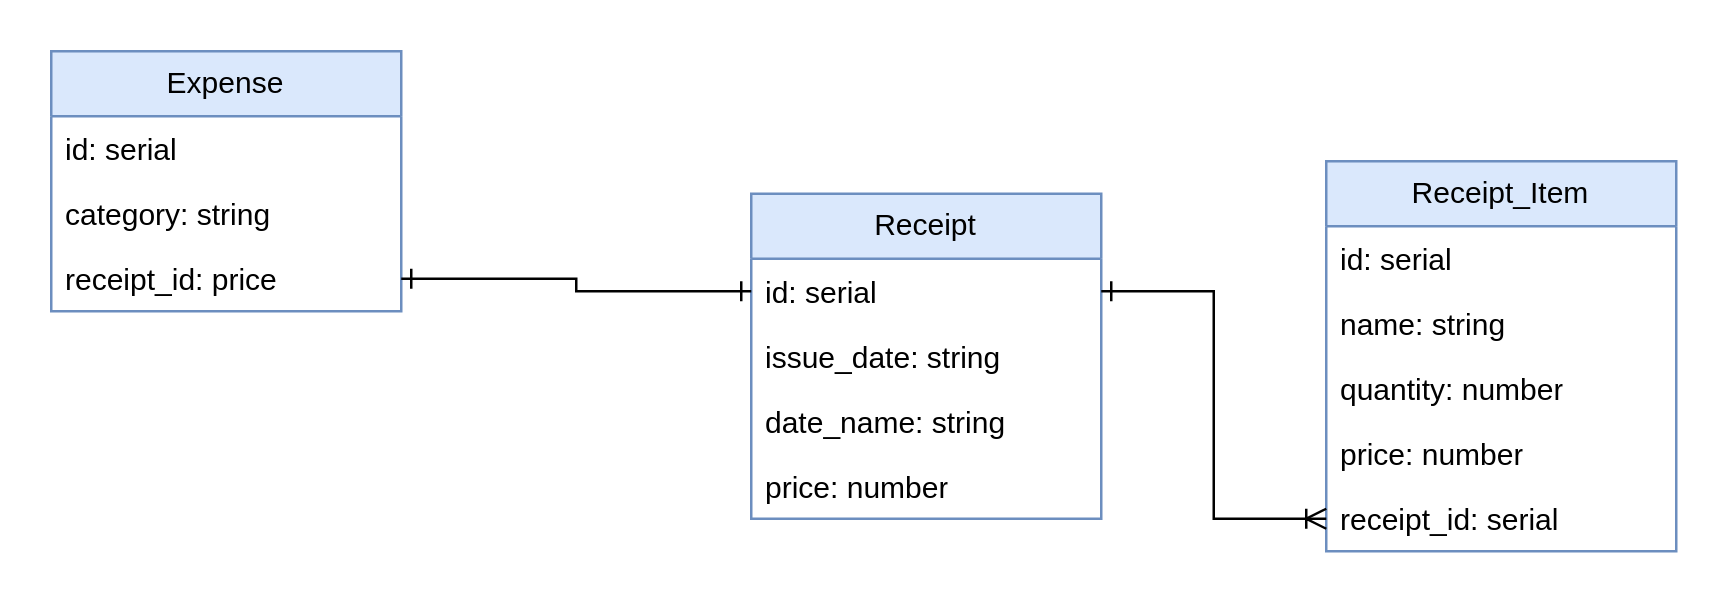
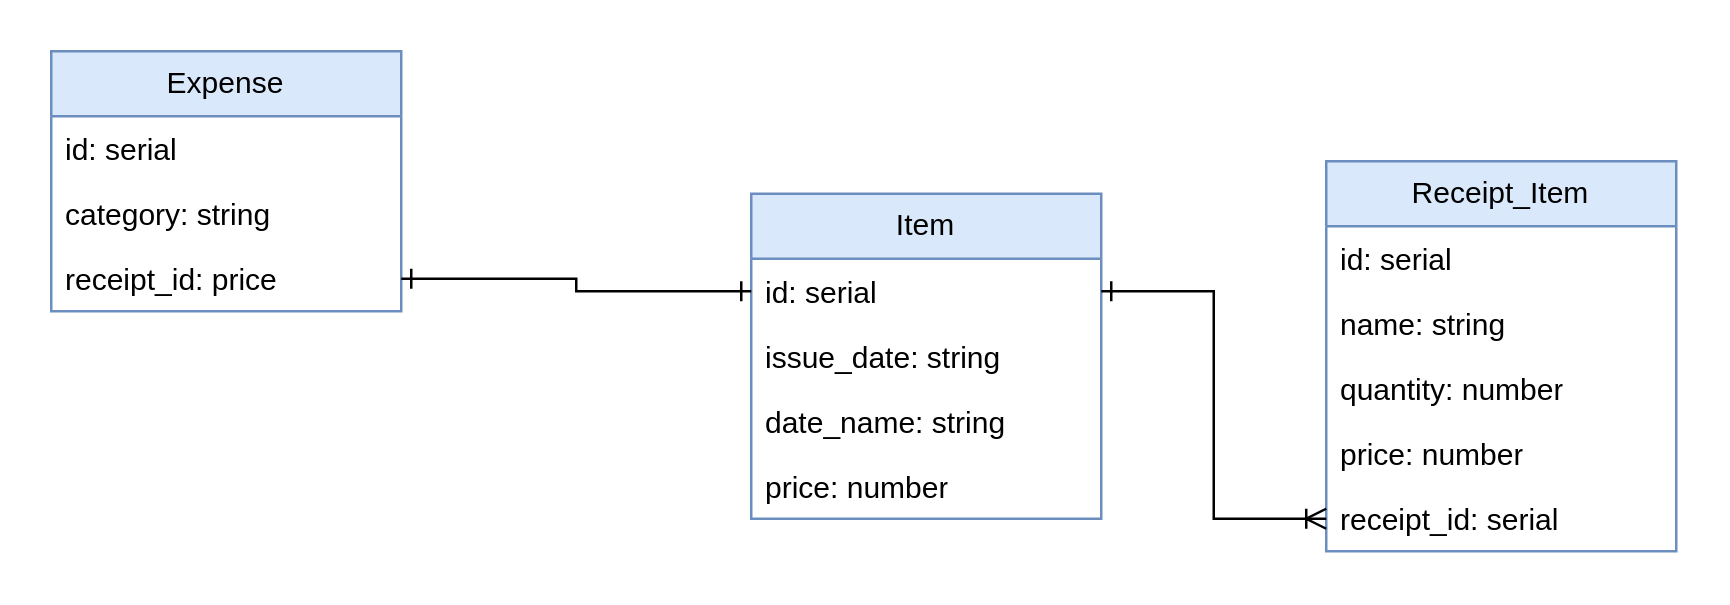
node "Receipt": label "Receipt" -> "Item"
